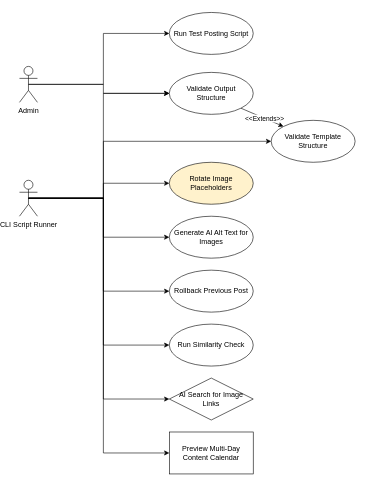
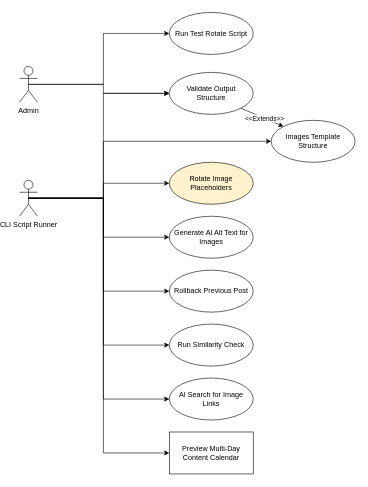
node "Run Test Posting Script": label "Run Test Posting Script" -> "Run Test Rotate Script"
node "Validate Template Structure": label "Validate Template Structure" -> "Images Template Structure"
node "AI Search for Image Links": shape diamond -> ellipse
